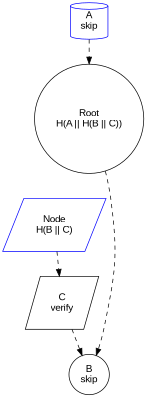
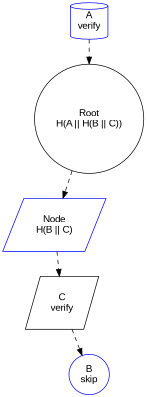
node "A skip": label "A skip" -> "A verify"
edge "Root H(A || H(B || C))" -> "B skip": now "Root H(A || H(B || C))" -> "Node H(B || C)"
node "B skip": color black -> blue
